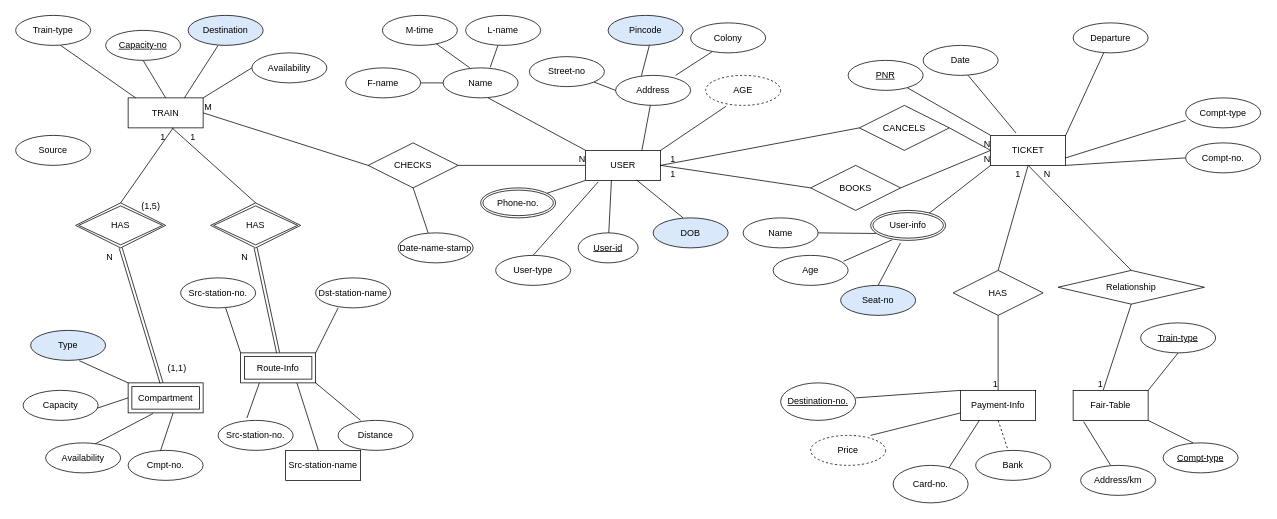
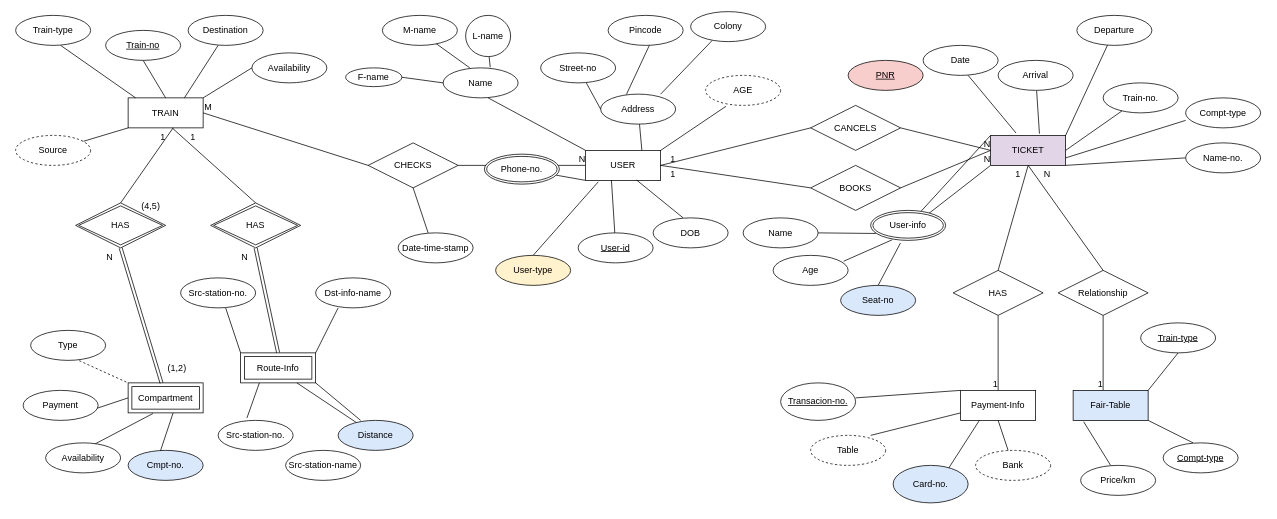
node "Destination": fillcolor #dae8fc -> #ffffff
node "M-time": label "M-time" -> "M-name"
node "L-name": size 75x30 -> 45x41
node "Pincode": fillcolor #dae8fc -> #ffffff
node "Colony": moved (728, 38) -> (728, 27)
node "Departure": moved (1110, 38) -> (1114, 30)
node "Capacity-no": label "Capacity-no" -> "Train-no"
node "Street-no": moved (567, 72) -> (578, 68)
node "PNR": fillcolor #ffffff -> #f8cecc
node "Arrival": added
node "F-name": size 75x30 -> 56x19
node "Address": moved (653, 90) -> (638, 109)
node "Train-no.": added
edge "PNR" -- "TICKET": now "User-info" -- "TICKET"
edge "Arrival" -- "TICKET": added
node "CANCELS": moved (904, 128) -> (855, 128)
edge "Train-no." -- "TICKET": added
edge "TRAIN" -- "Source": added
node "Source": style solid -> dashed
node "TICKET": fillcolor #ffffff -> #e1d5e7
node "Compt-no.": label "Compt-no." -> "Name-no."
node "Phone-no.": moved (518, 203) -> (522, 169)
node "(1,5)": label "(1,5)" -> "(4,5)"
node "DOB": fillcolor #dae8fc -> #ffffff
node "Date-name-stamp": label "Date-name-stamp" -> "Date-time-stamp"
node "User-id": size 60x30 -> 75x30
node "User-type": fillcolor #ffffff -> #fff2cc
node "Relationship": size 146x34 -> 90x45
node "Dst-station-name": label "Dst-station-name" -> "Dst-info-name"
node "Type": fillcolor #dae8fc -> #ffffff
node "(1,1)": label "(1,1)" -> "(1,2)"
edge "Type" -- "Compartment": style solid -> dashed
node "Destination-no.": label "Destination-no." -> "Transacion-no."
node "Capacity": label "Capacity" -> "Payment"
node "Fair-Table": fillcolor #ffffff -> #dae8fc
edge "Route-Info" -- "Src-station-name": now "Route-Info" -- "Distance"
node "Distance": fillcolor #ffffff -> #dae8fc
edge "Payment-Info" -- "Bank": style dashed -> solid
node "Price": label "Price" -> "Table"
node "Cmpt-no.": fillcolor #ffffff -> #dae8fc
node "Src-station-name": shape rectangle -> ellipse
node "Bank": style solid -> dashed
node "Address/km": label "Address/km" -> "Price/km"
node "Card-no.": fillcolor #ffffff -> #dae8fc
